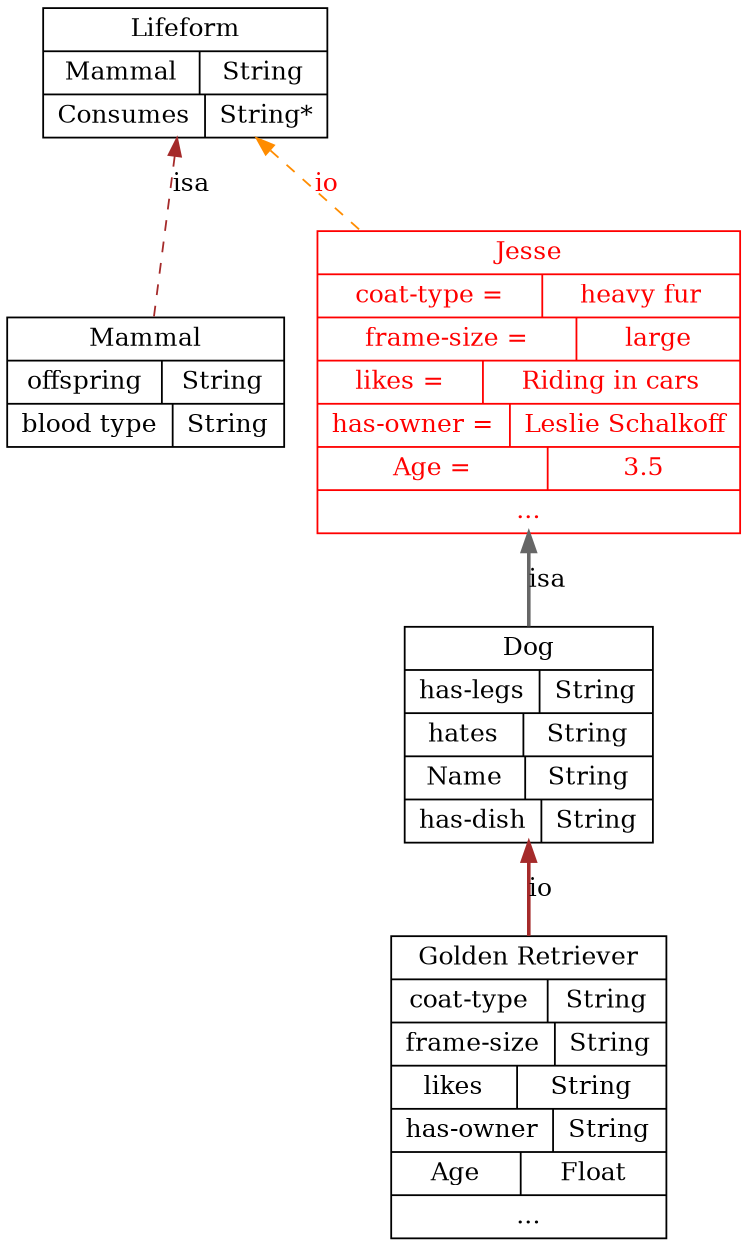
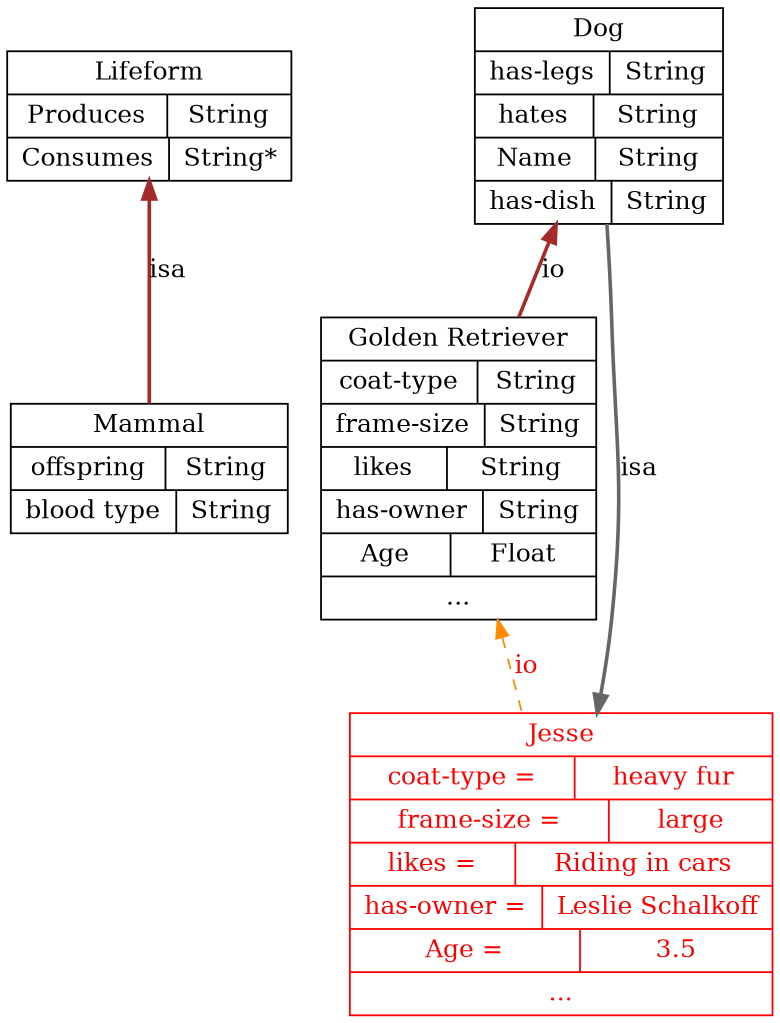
node "Lifeform": text "Mammal" -> "Produces"
edge "Jesse" -> "Lifeform": now "Jesse" -> "Golden Retriever"
edge "Mammal" -> "Lifeform": style dashed -> bold
